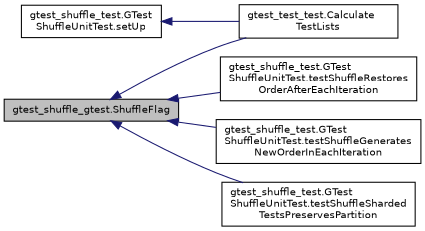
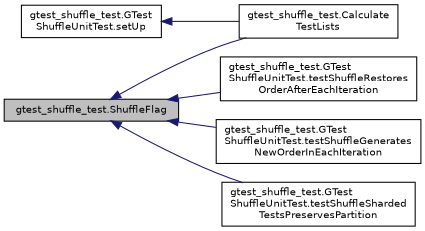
node "gtest_test_test.Calculate TestLists": label "gtest_test_test.Calculate TestLists" -> "gtest_shuffle_test.Calculate TestLists"
node "gtest_shuffle_gtest.ShuffleFlag": label "gtest_shuffle_gtest.ShuffleFlag" -> "gtest_shuffle_test.ShuffleFlag"
